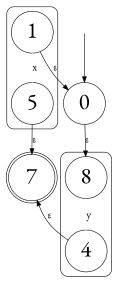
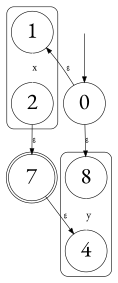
edge "1" -> "0": reversed
node "5": label "5" -> "2"
edge "4" -> "7": reversed
